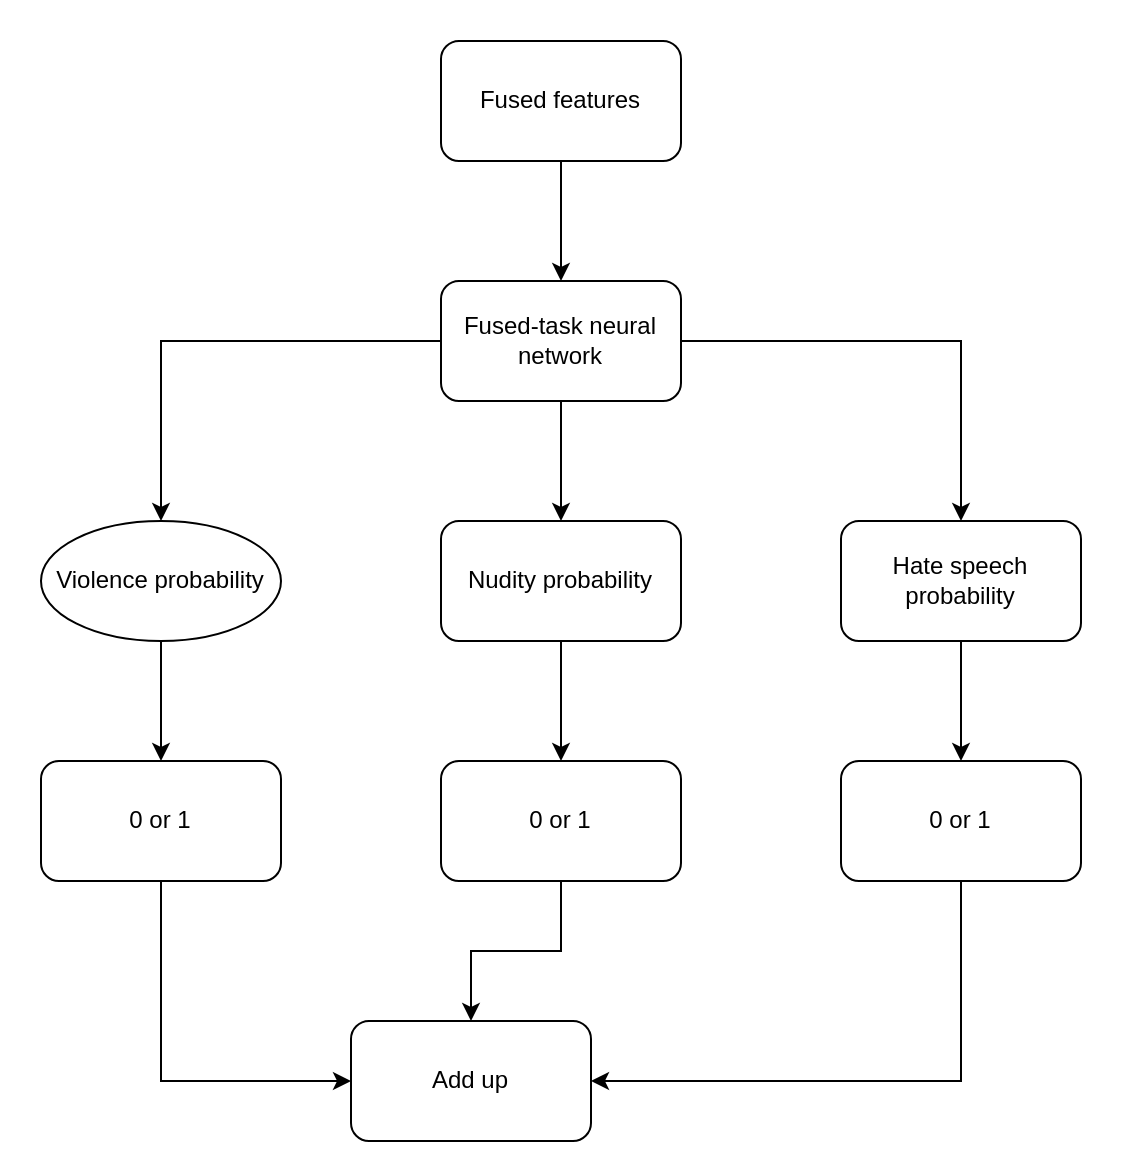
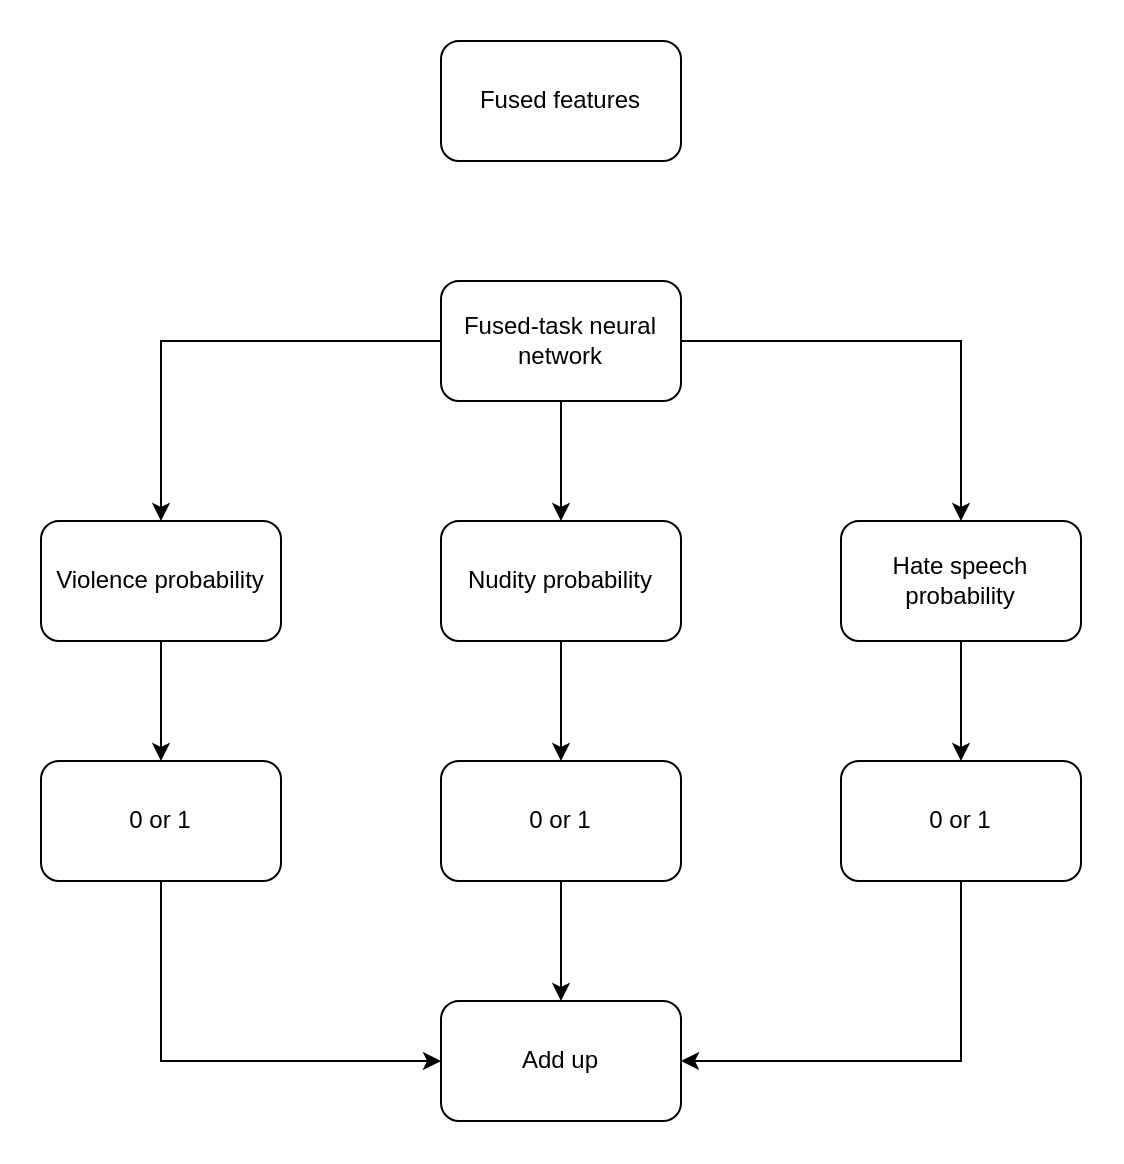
edge "Fused features" -> "Fused-task neural network": removed
node "Violence probability": shape ellipse -> rounded rectangle
node "Add up": moved (471, 1081) -> (561, 1061)
